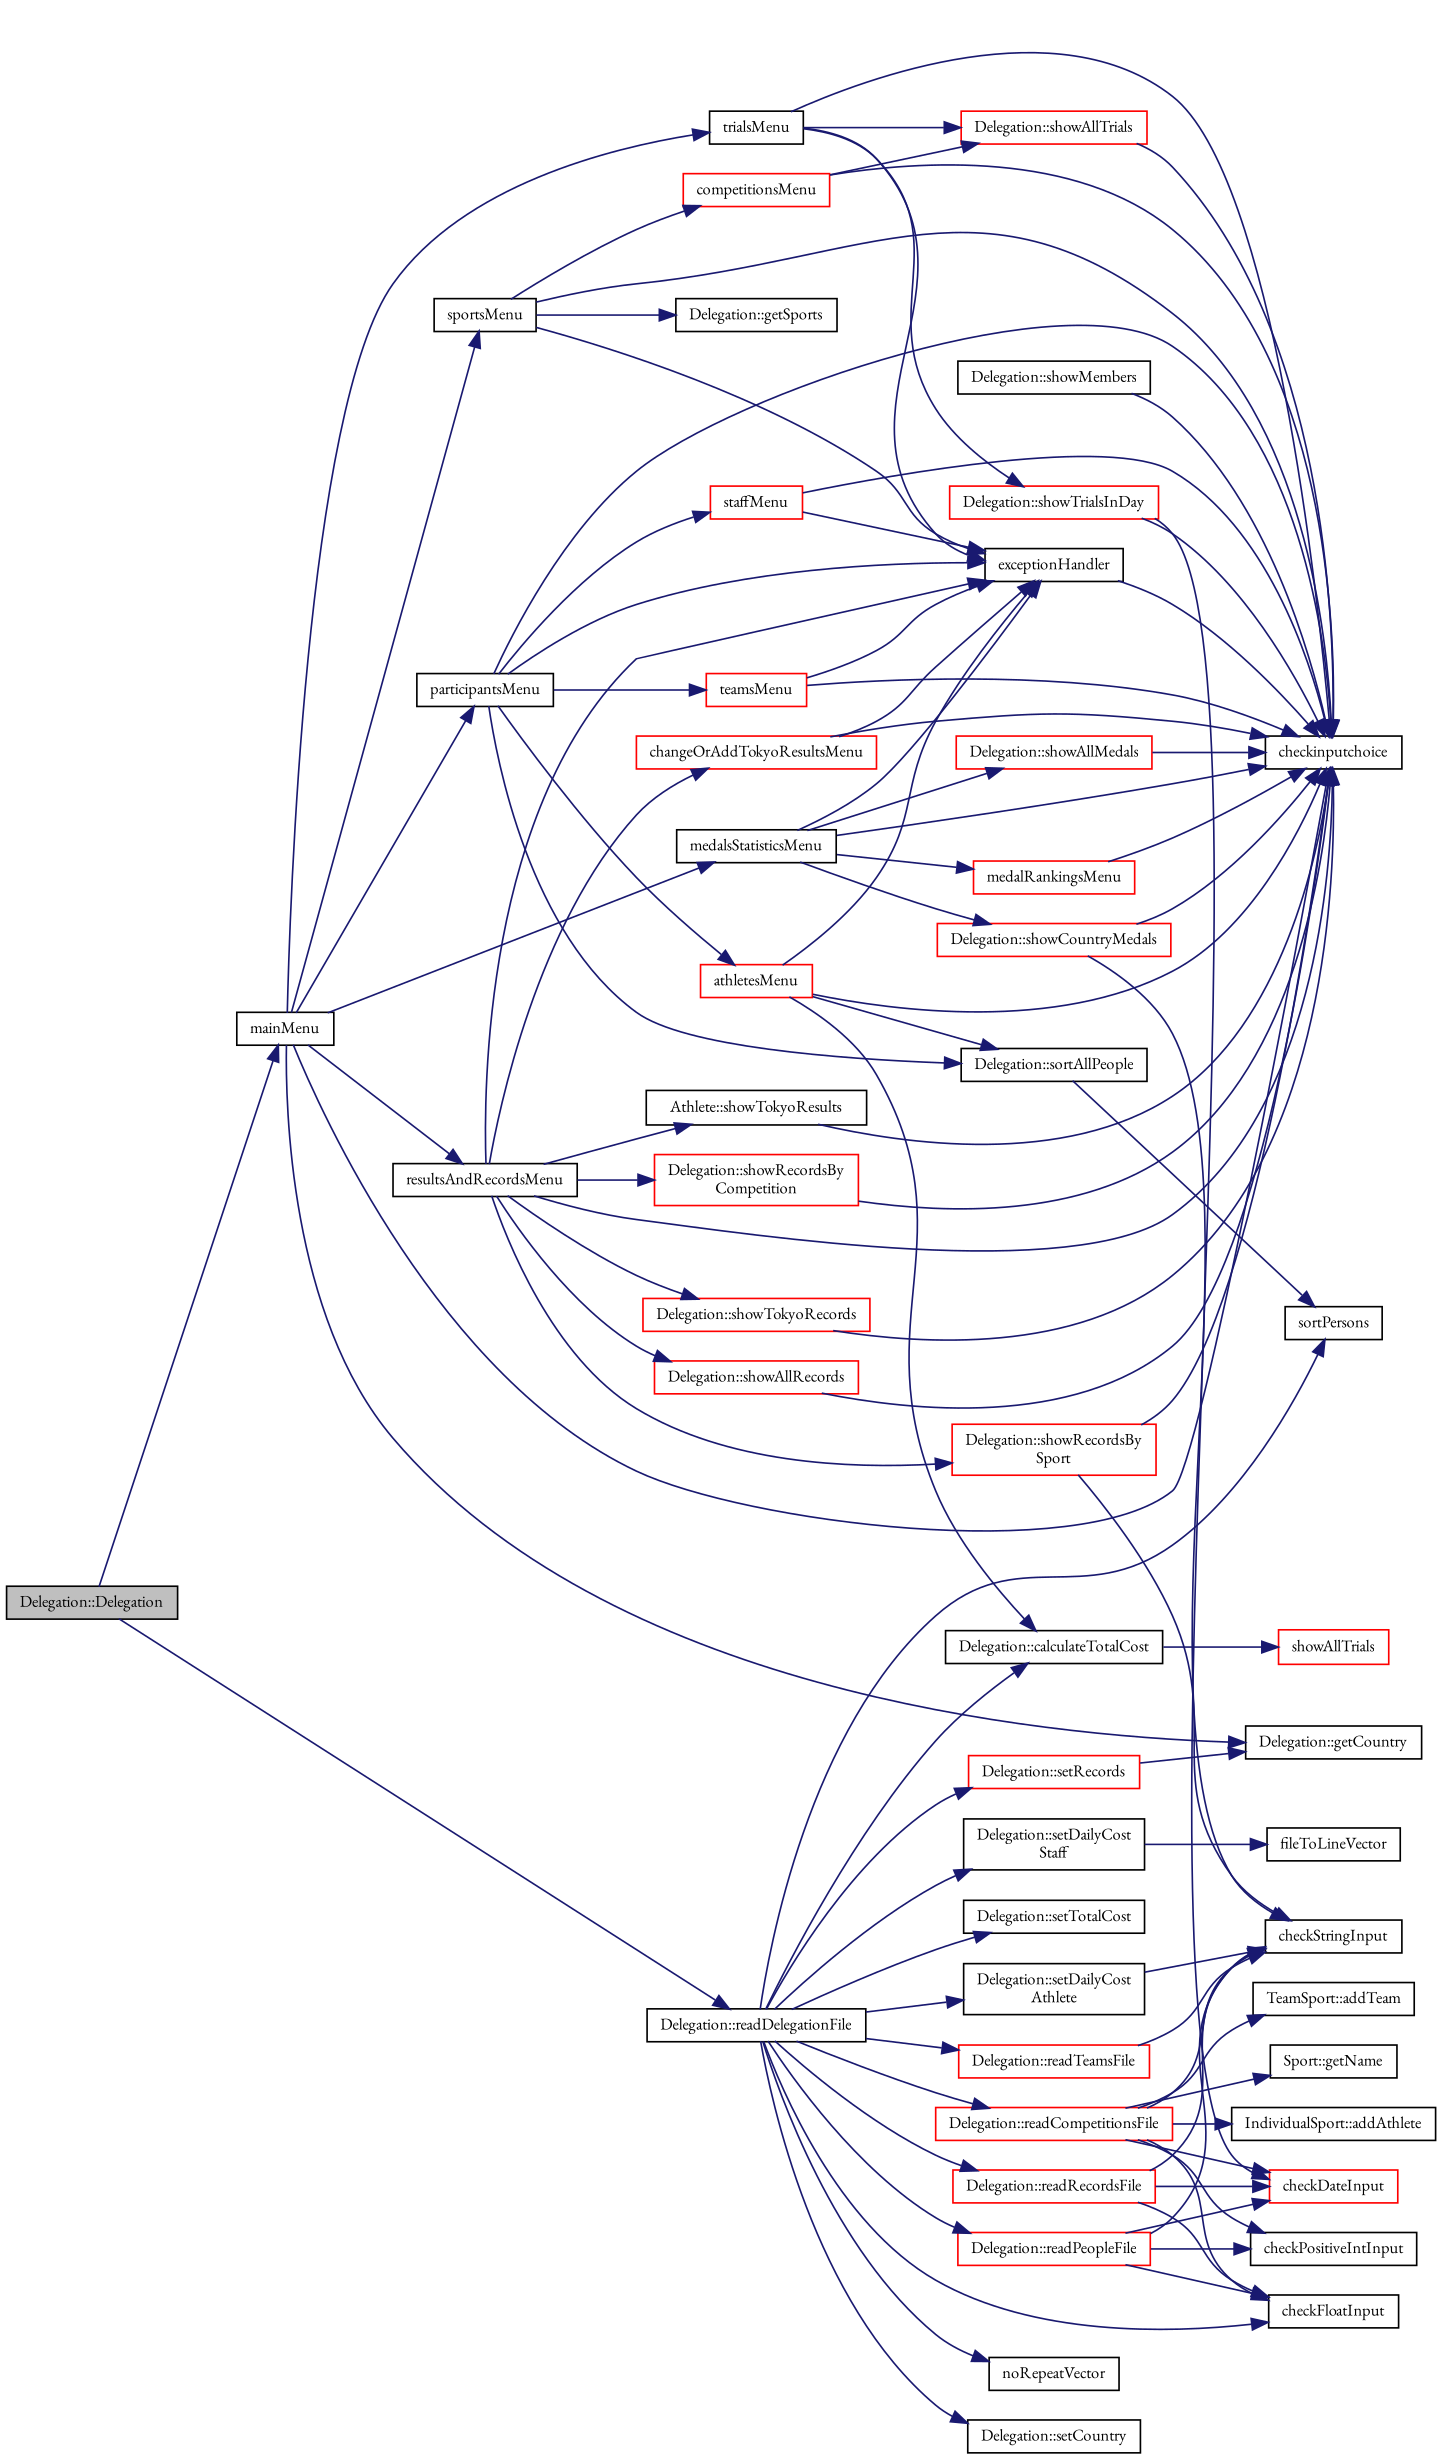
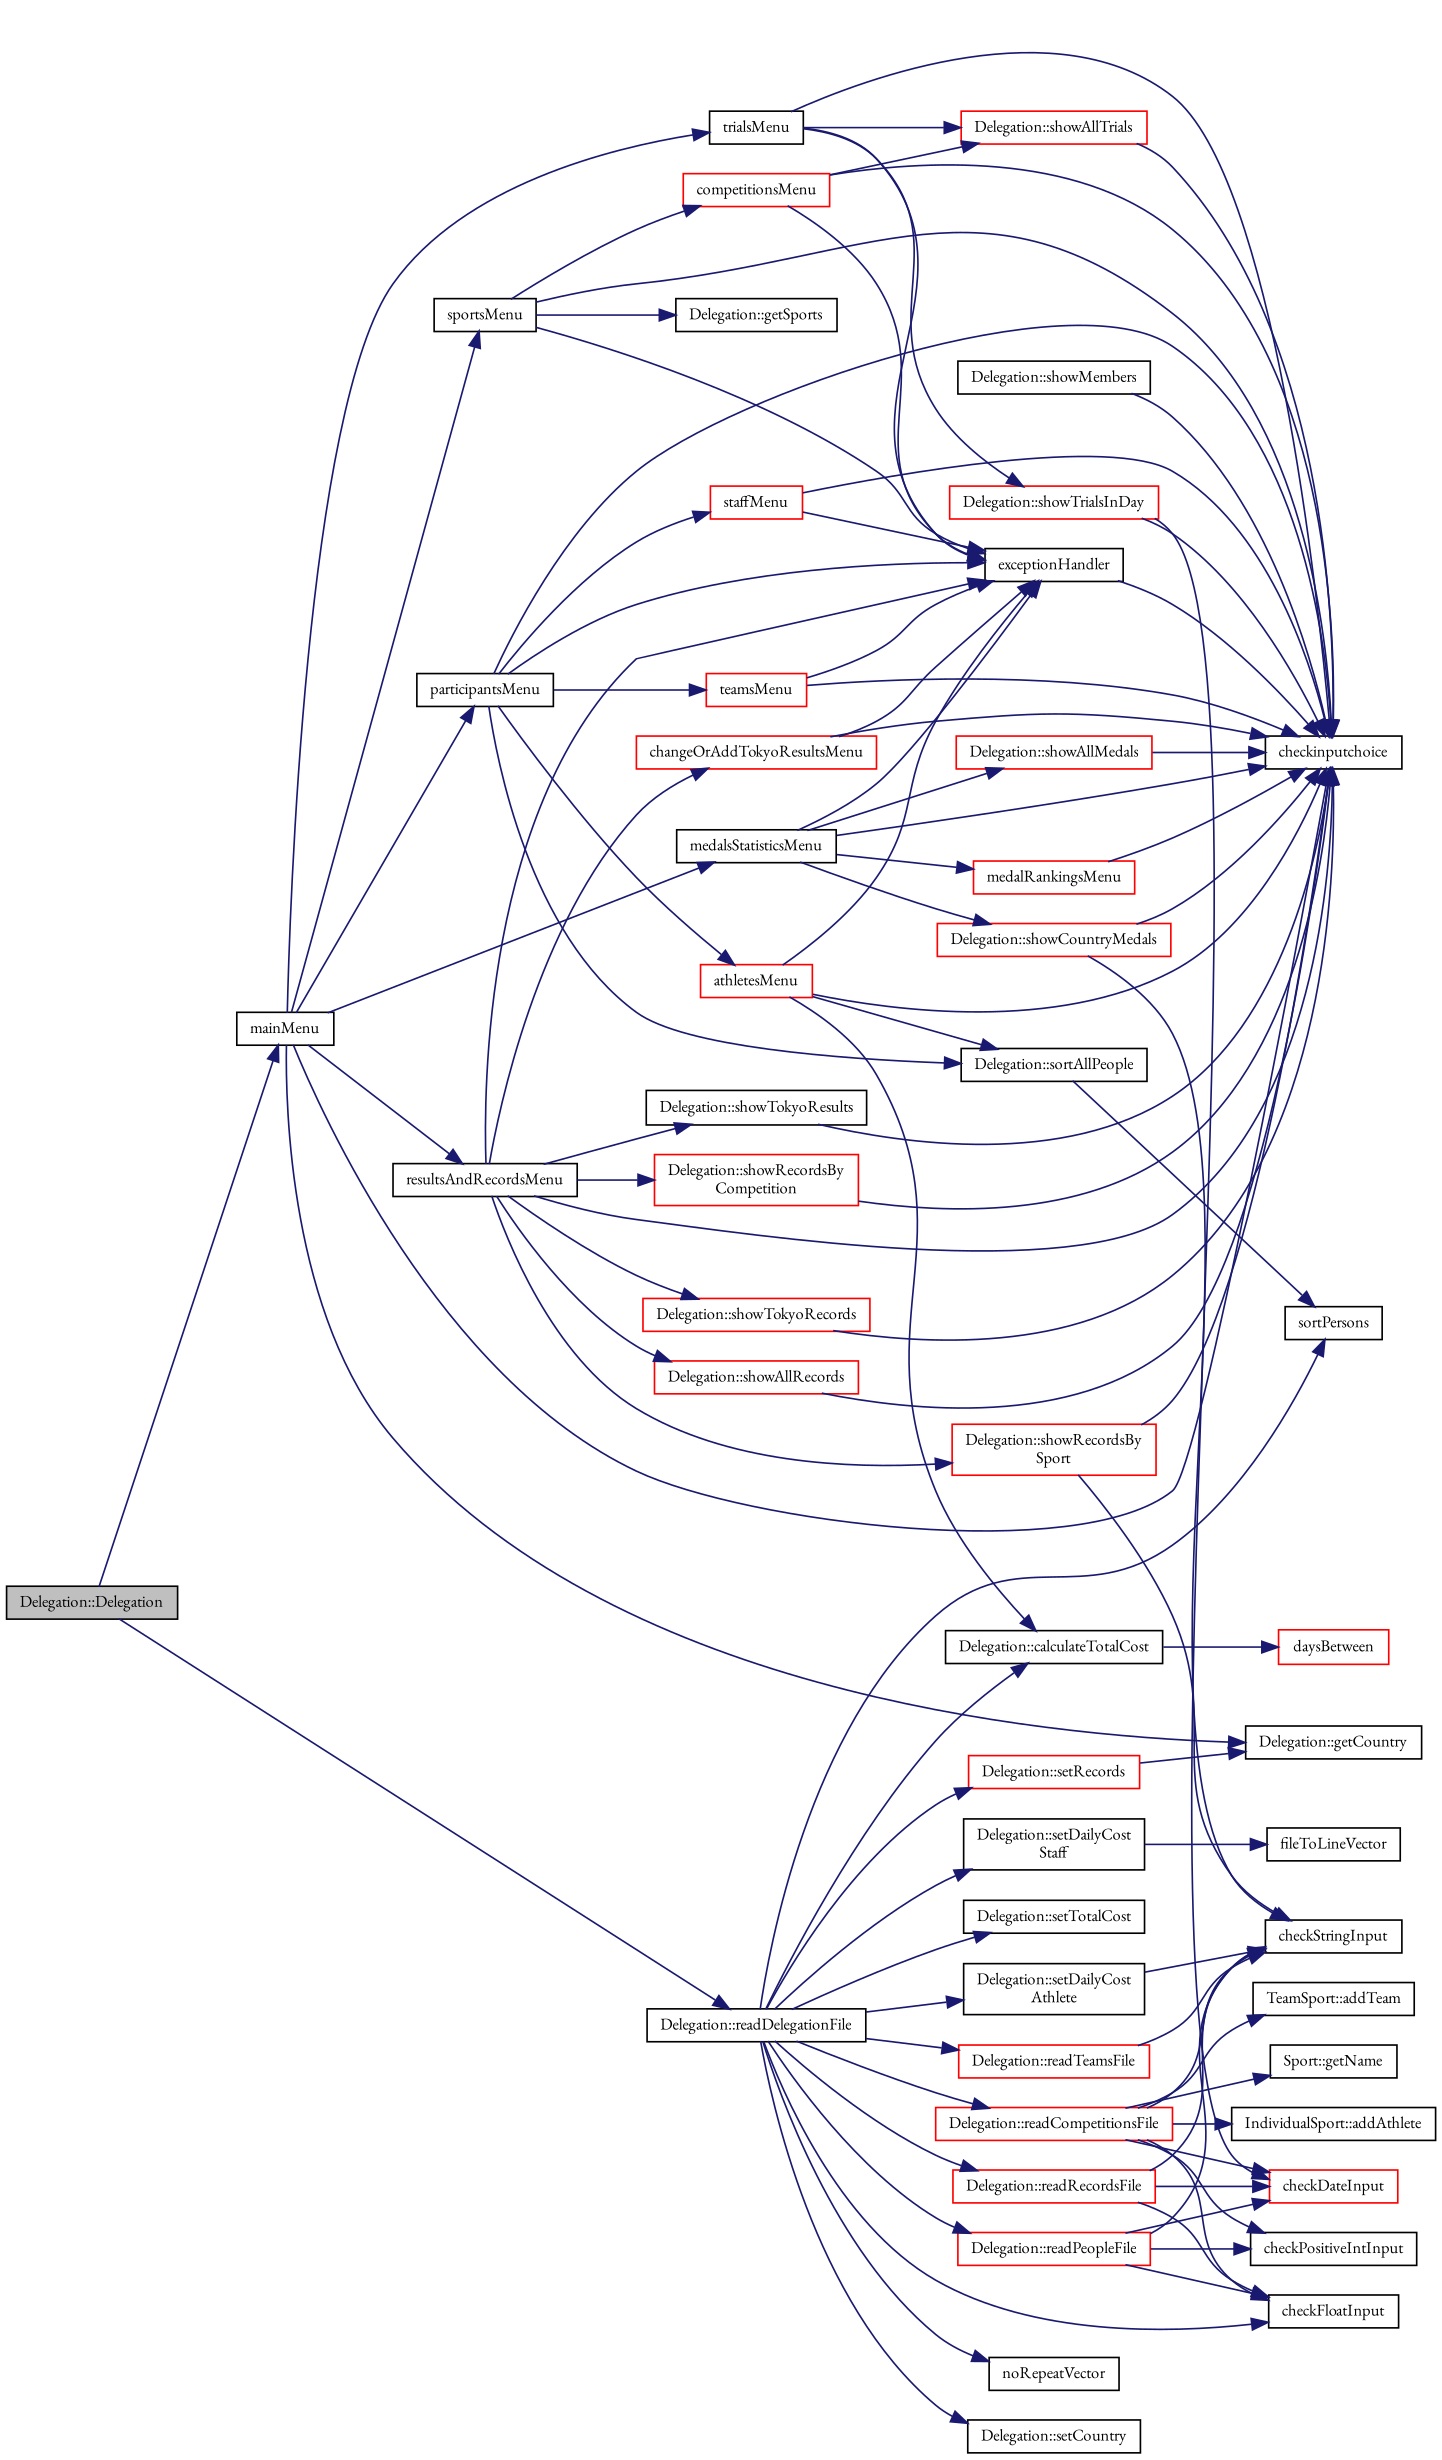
edge "competitionsMenu" -> "exceptionHandler": added
node "Athlete::showTokyoResults": label "Athlete::showTokyoResults" -> "Delegation::showTokyoResults"
node "showAllTrials": label "showAllTrials" -> "daysBetween"
